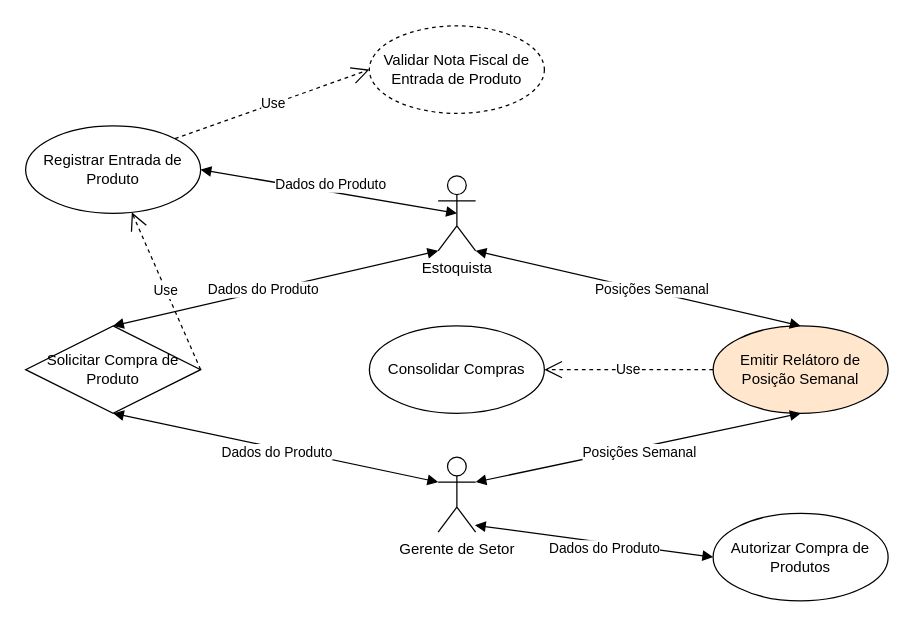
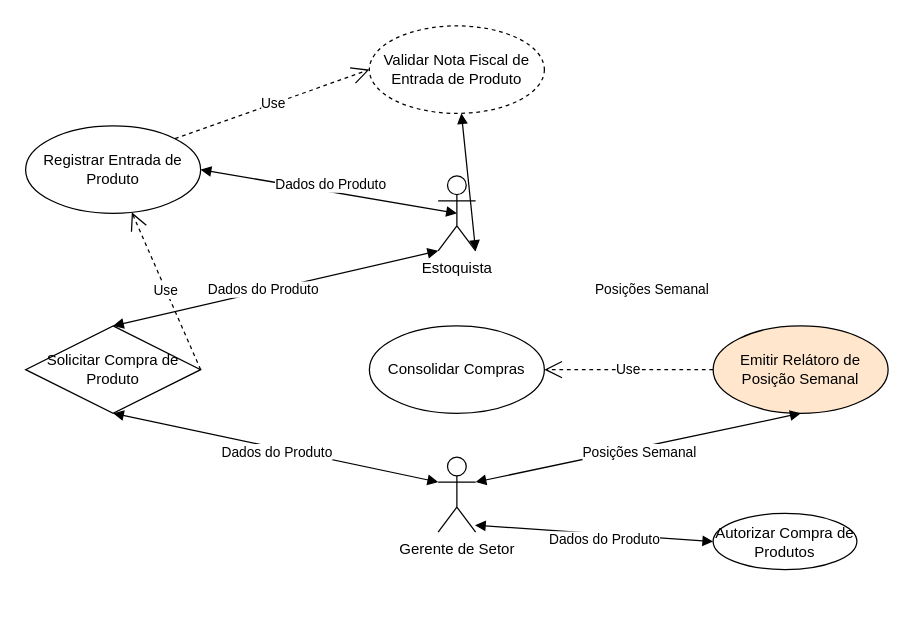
edge "Estoquista" -- "Emitir Relátoro de Posição Semanal": now "Estoquista" -- "Validar Nota Fiscal de Entrada de Produto"
node "Autorizar Compra de Produtos": size 175x88 -> 144x56
